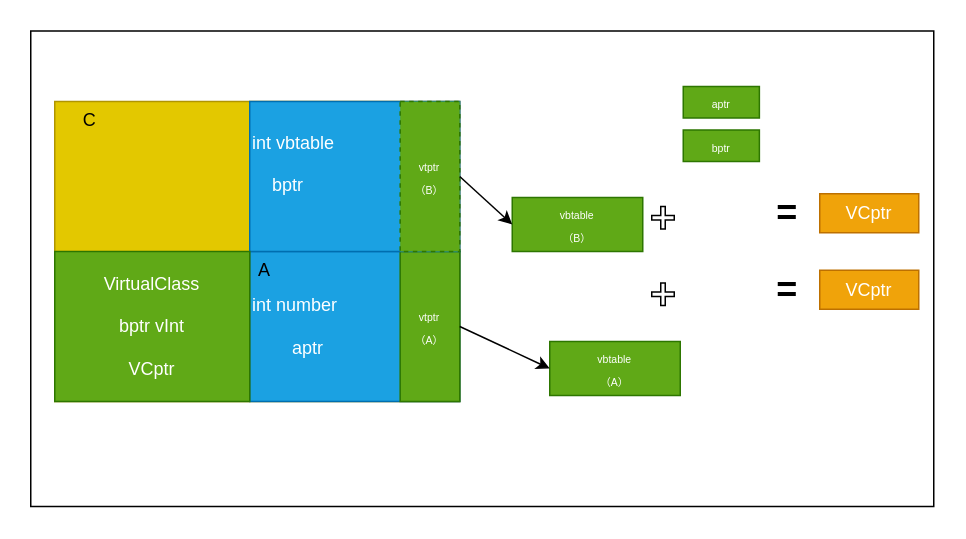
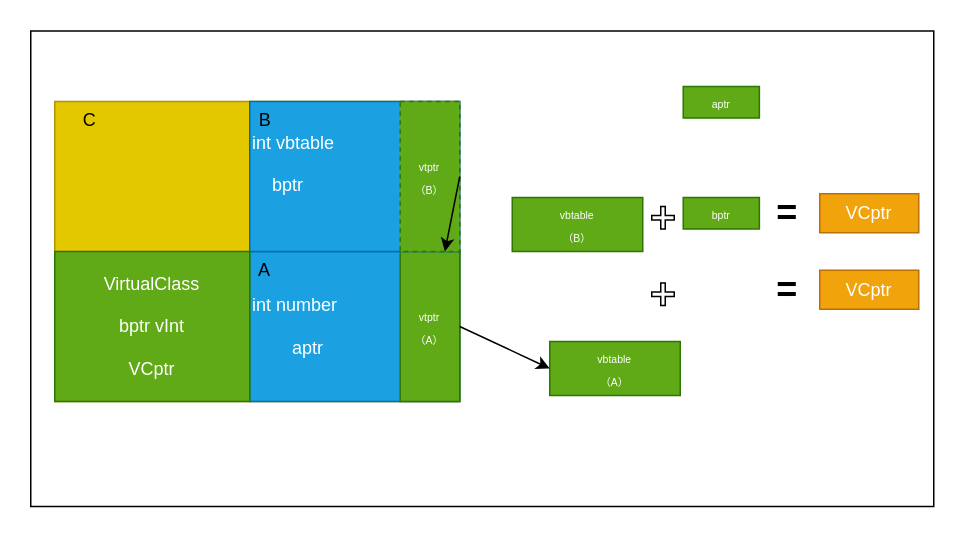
node "B": added
node "bptr": moved (721, 146) -> (721, 213)
edge "vtptr （B）" -> "vbtable （B）": now "vtptr （B）" -> "vtptr （A）"
